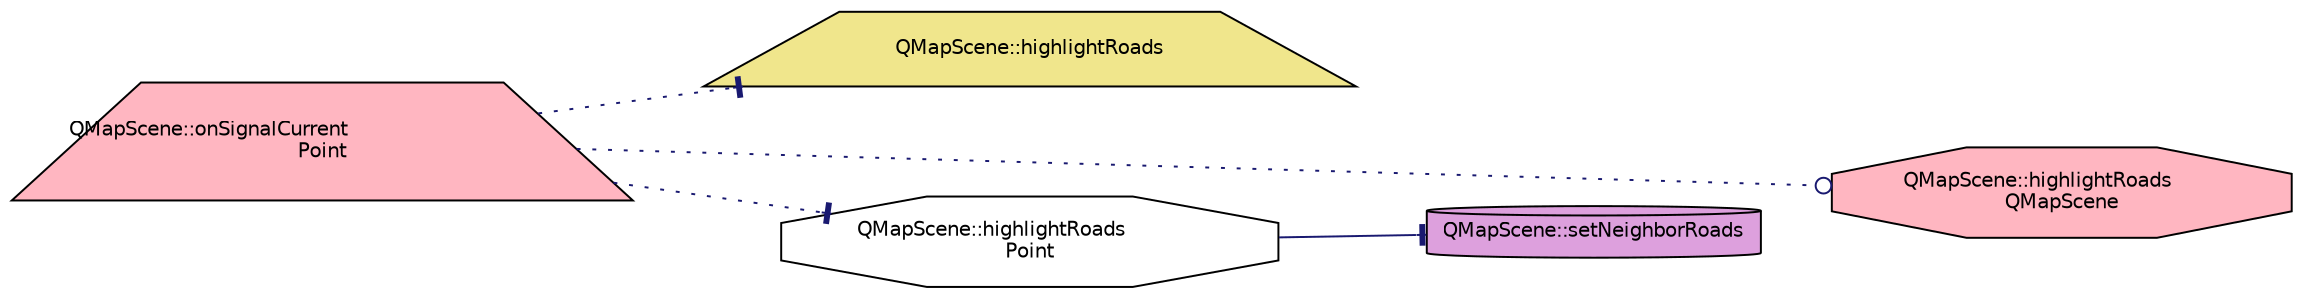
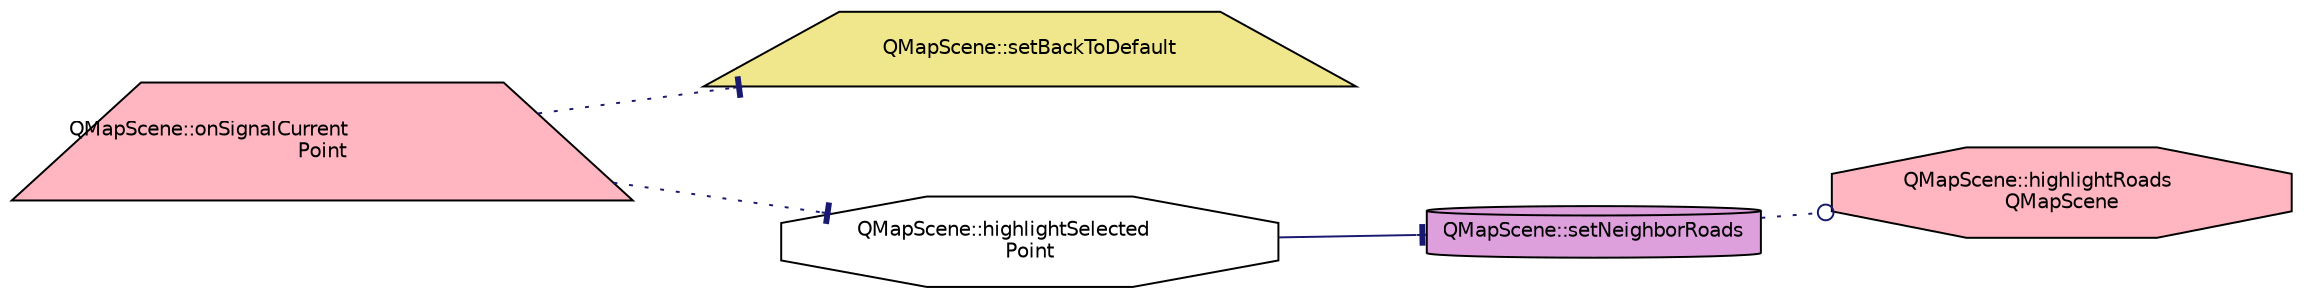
node "QMapScene::highlightRoads": label "QMapScene::highlightRoads" -> "QMapScene::setBackToDefault"
edge "QMapScene::onSignalCurrent Point" -> "QMapScene::highlightRoads QMapScene": now "QMapScene::setNeighborRoads" -> "QMapScene::highlightRoads QMapScene"
node "QMapScene::highlightRoads Point": label "QMapScene::highlightRoads Point" -> "QMapScene::highlightSelected Point"
